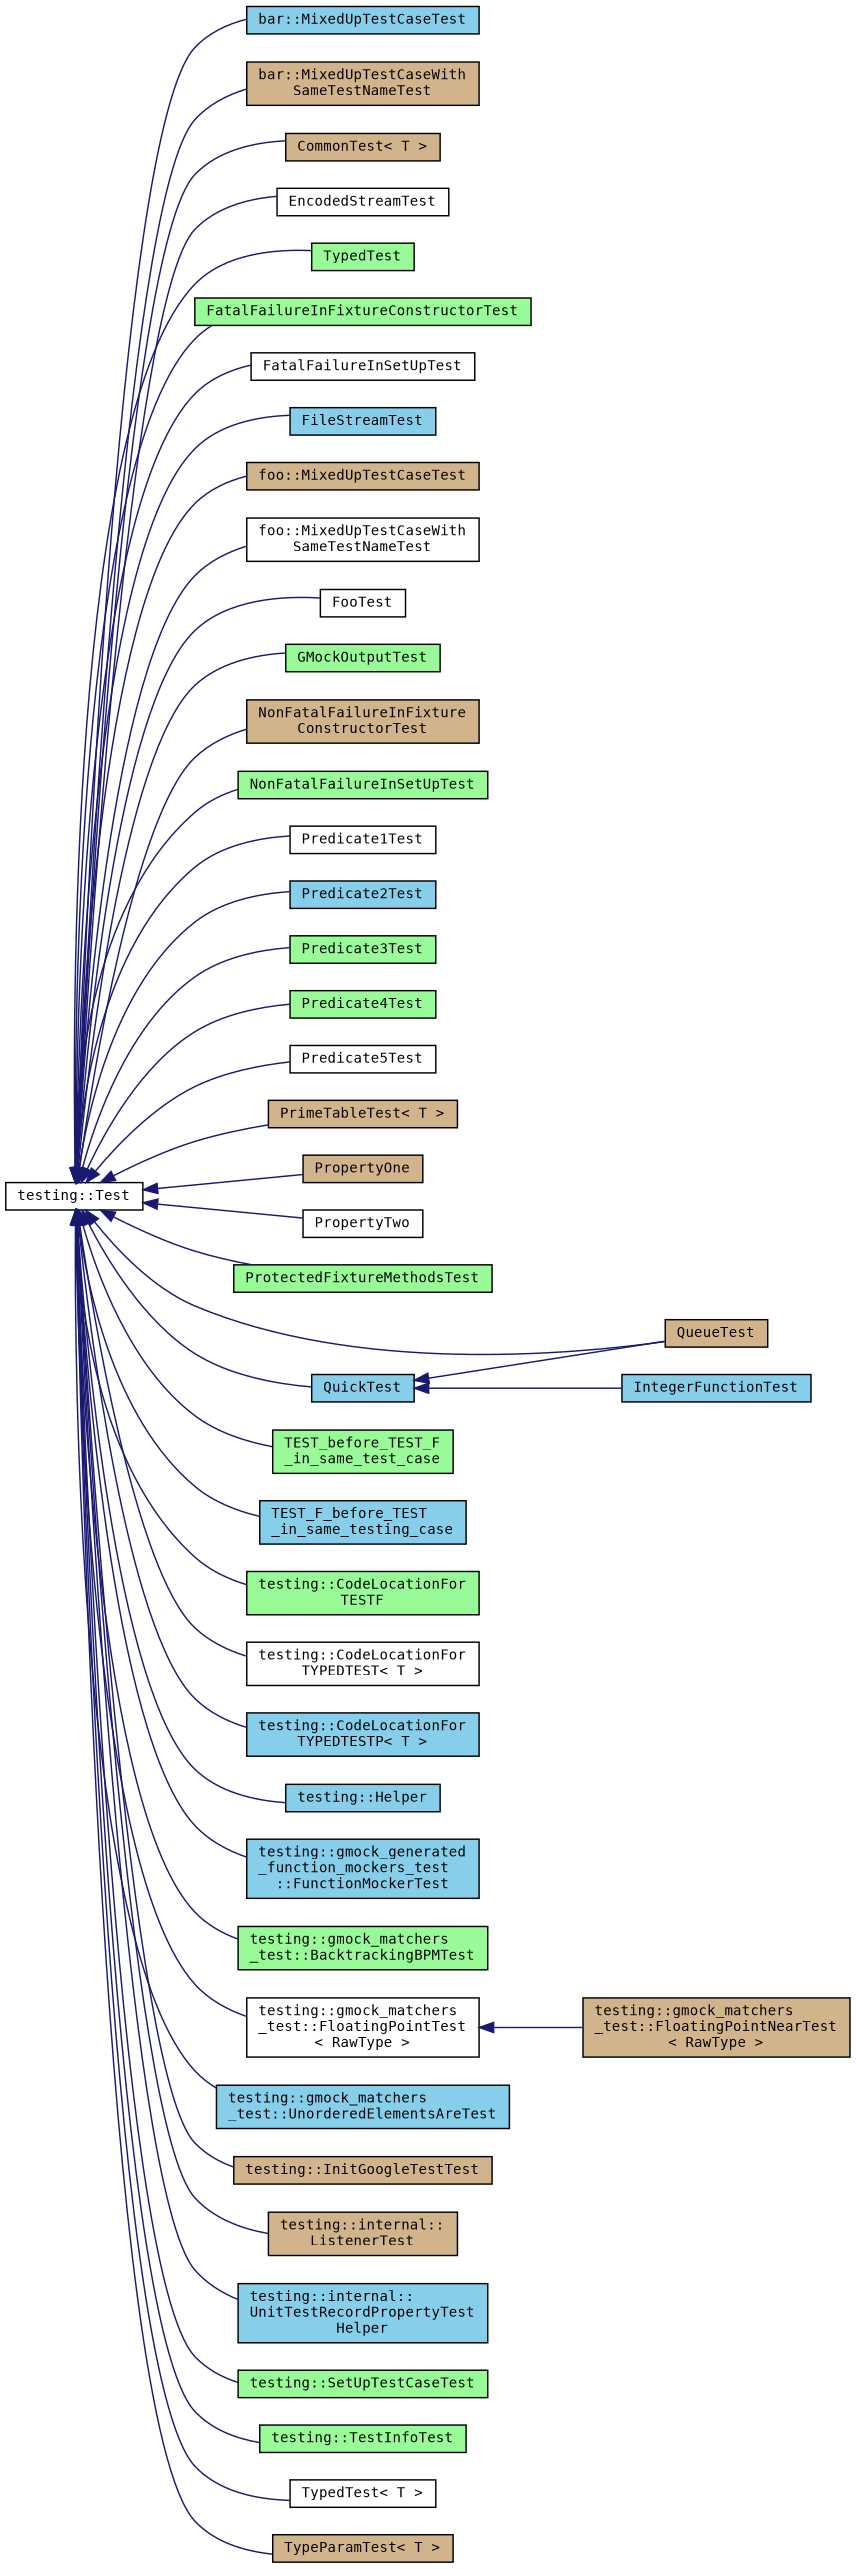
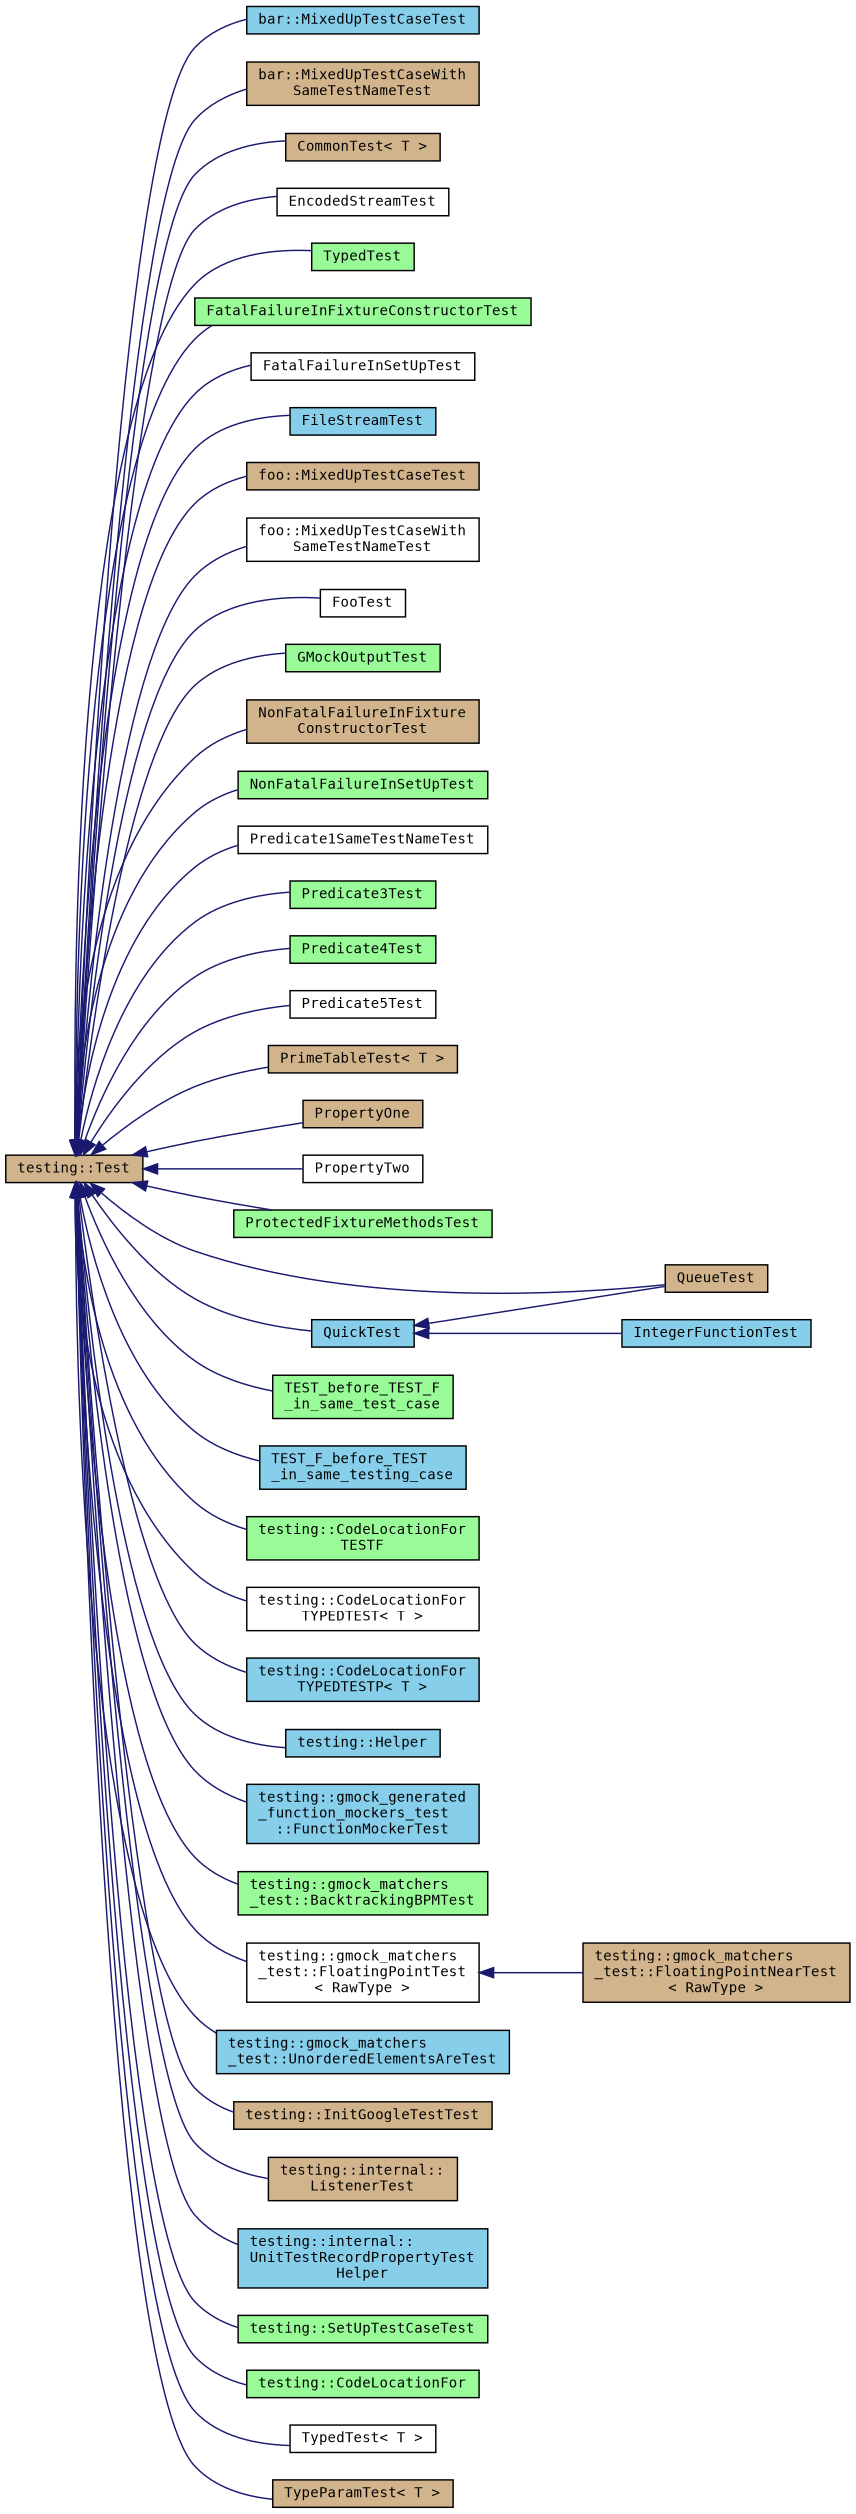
node "Predicate1Test": label "Predicate1Test" -> "Predicate1SameTestNameTest"
node "Predicate2Test": removed
node "testing::Test": fillcolor white -> tan
node "testing::TestInfoTest": label "testing::TestInfoTest" -> "testing::CodeLocationFor"
